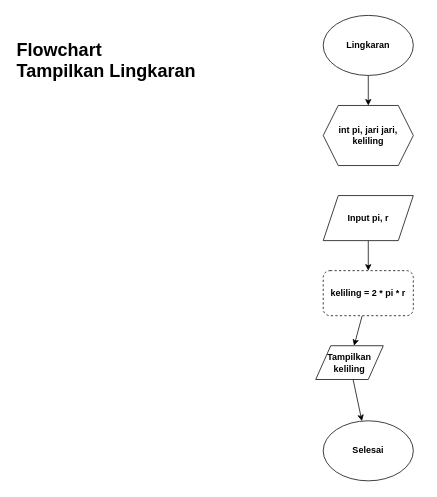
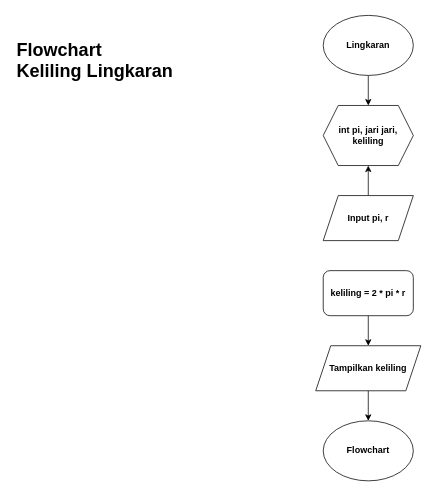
node "Flowchart Tampilkan Lingkaran": label "Flowchart Tampilkan Lingkaran" -> "Flowchart Keliling Lingkaran"
edge "Input pi, r" -> "keliling = 2 * pi * r": now "Input pi, r" -> "int pi, jari jari, keliling"
node "keliling = 2 * pi * r": style dashed -> solid
node "Tampilkan keliling": size 68x34 -> 105x45
node "Selesai": label "Selesai" -> "Flowchart"
